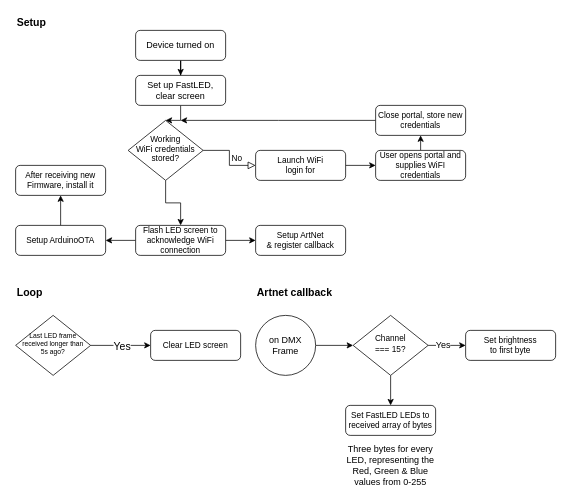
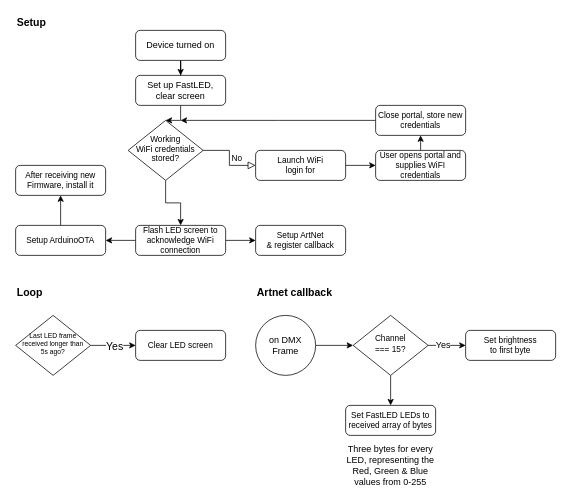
node "Clear LED screen": moved (195, 345) -> (180, 345)
